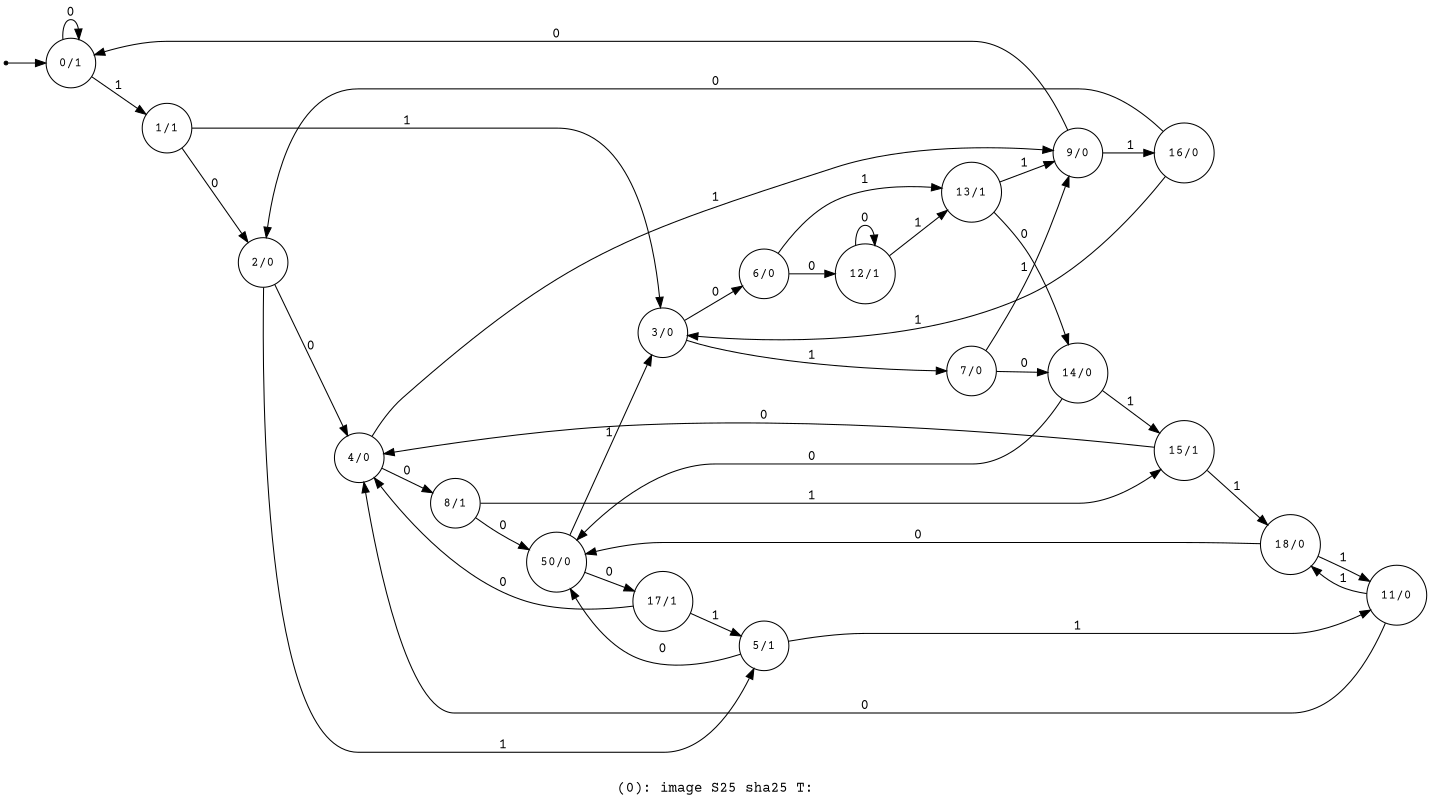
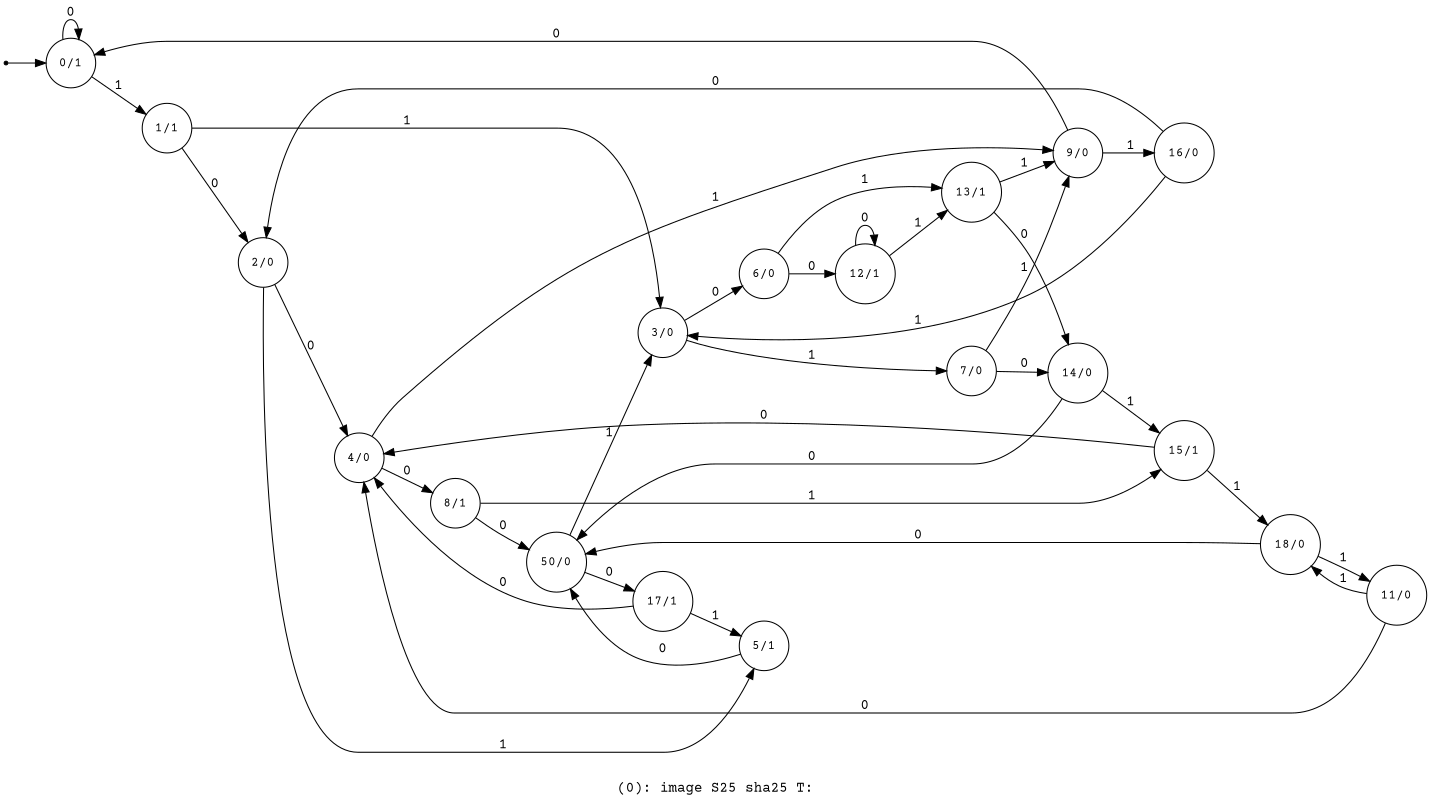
edge "5/1" -> "11/0": removed, label "1"
